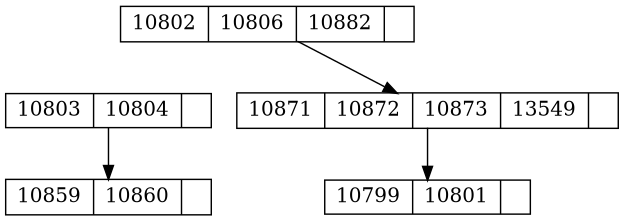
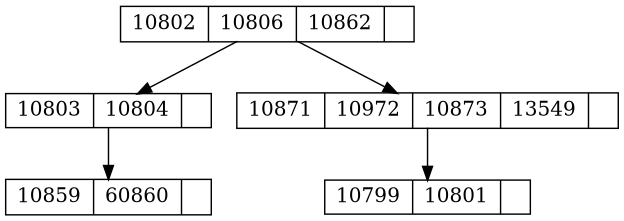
node "10802": text "10882" -> "10862"
edge "10802" -> "10803": added
node "10871": text "10872" -> "10972"
node "10859": text "10860" -> "60860"
